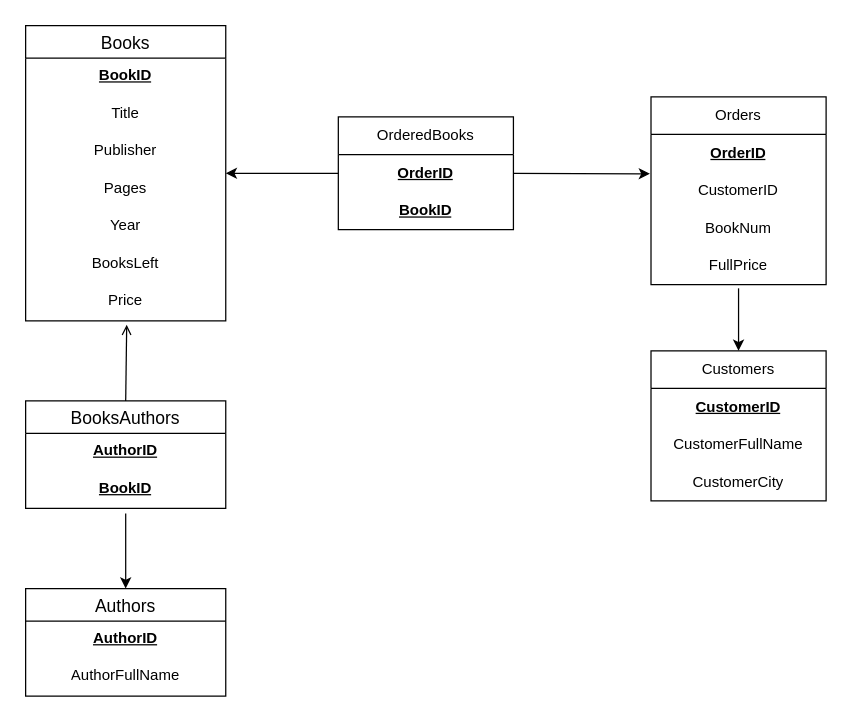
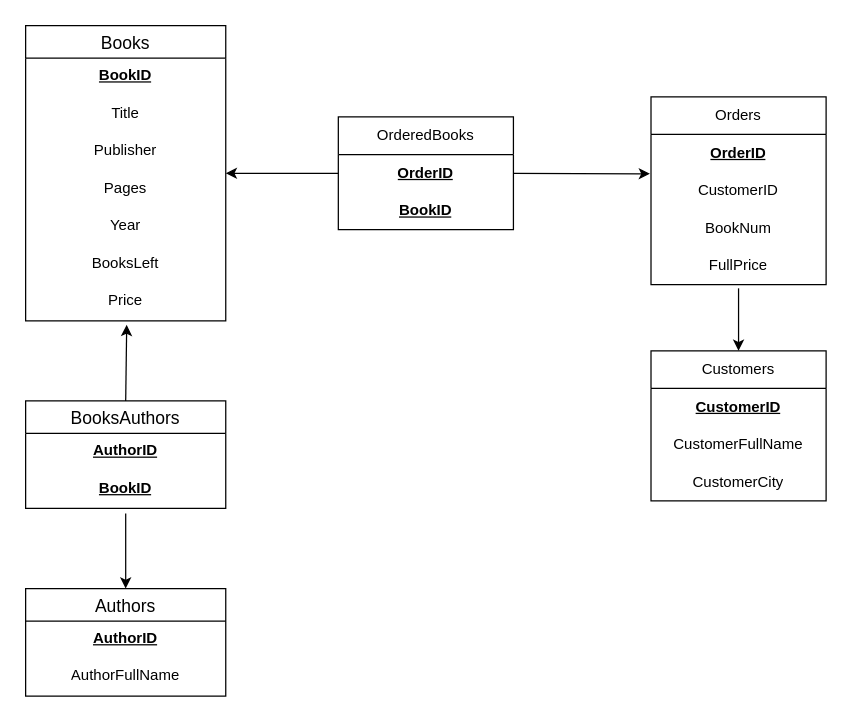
edge "BooksAuthors" -> "Price": arrowhead open -> classic
